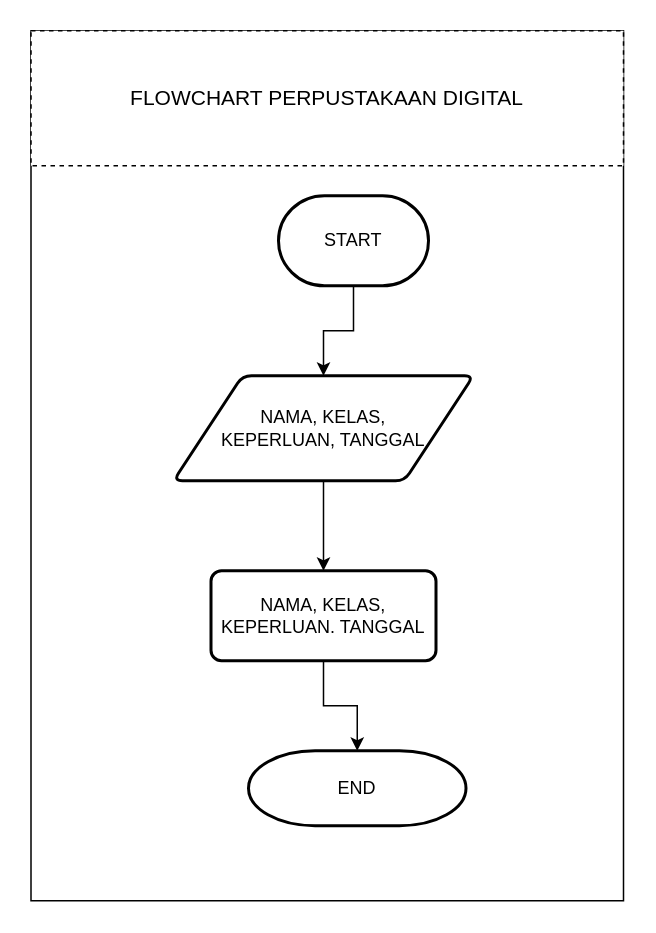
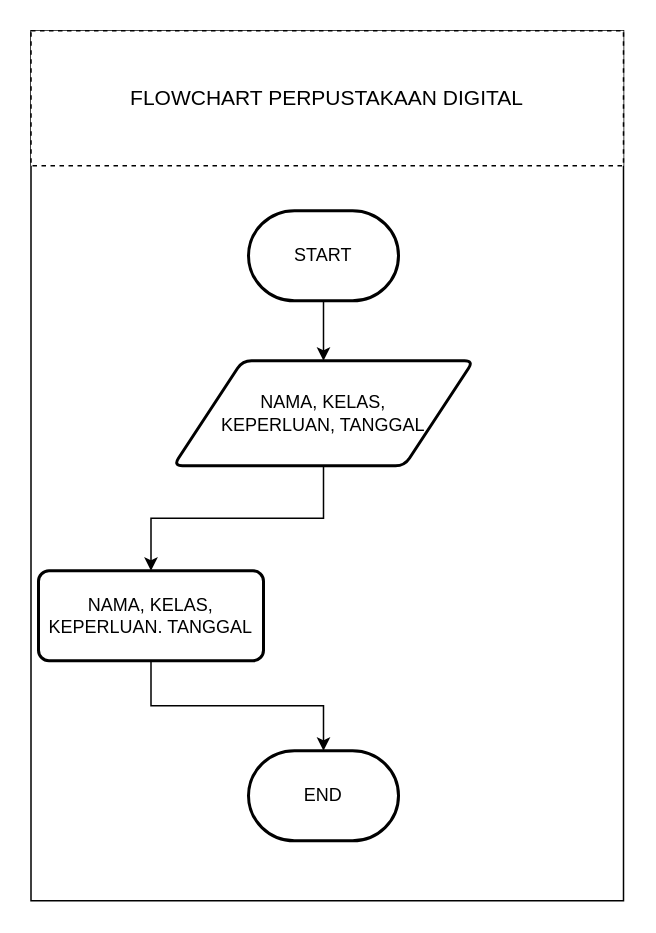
node "START": moved (353, 241) -> (323, 256)
node "NAMA, KELAS, KEPERLUAN, TANGGAL": moved (323, 428) -> (323, 413)
node "NAMA, KELAS, KEPERLUAN. TANGGAL": moved (323, 616) -> (151, 616)
node "END": size 218x75 -> 150x90
